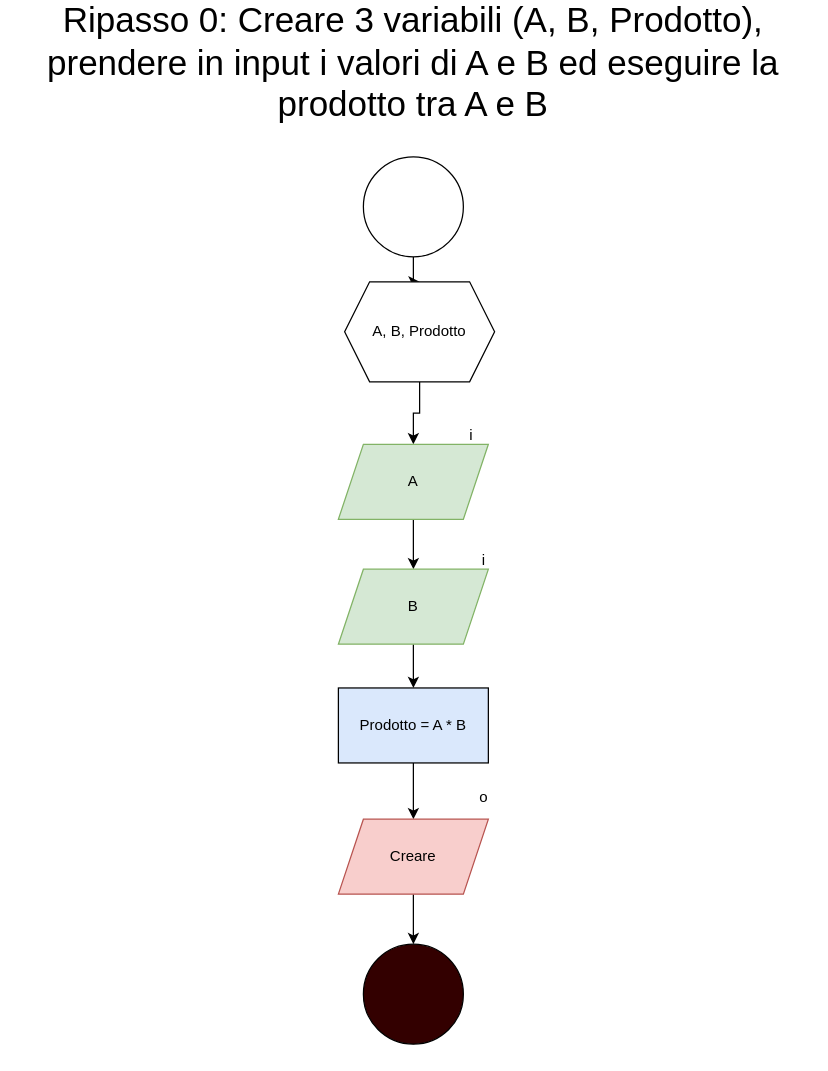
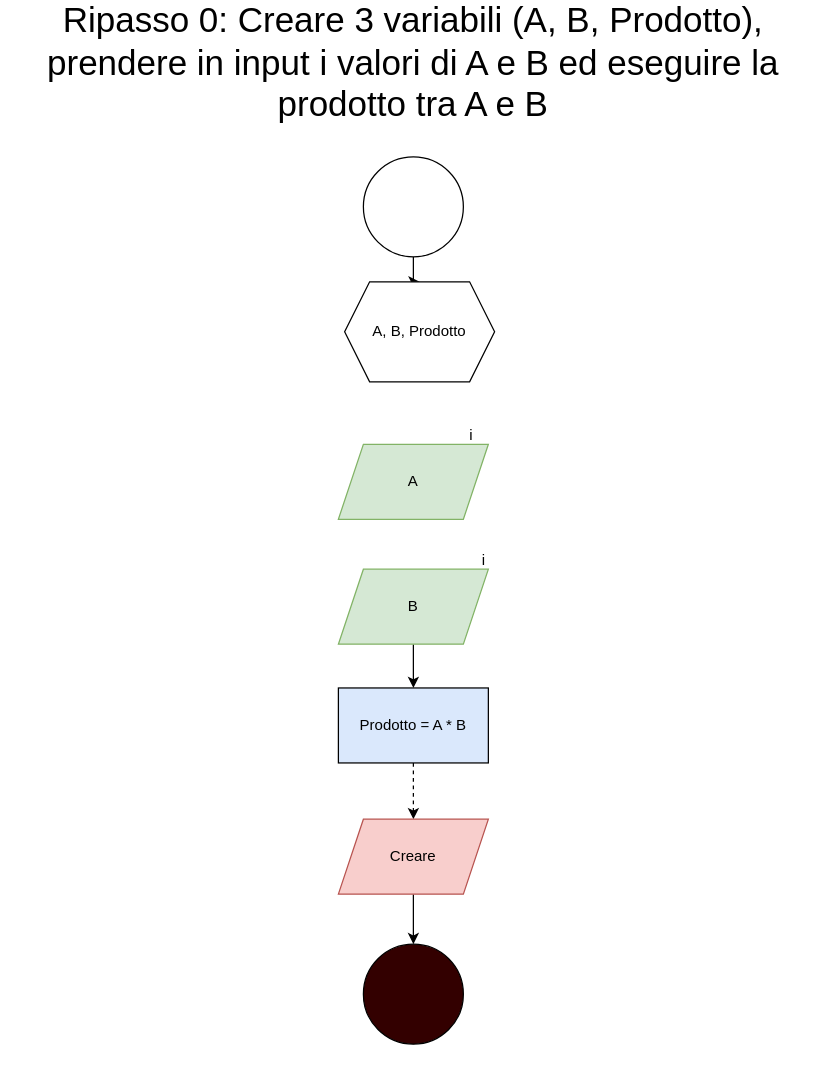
edge "A, B, Prodotto" -> "A": removed
edge "A" -> "B": removed
edge "Prodotto = A * B" -> "Creare": style solid -> dashed
node "o": removed
